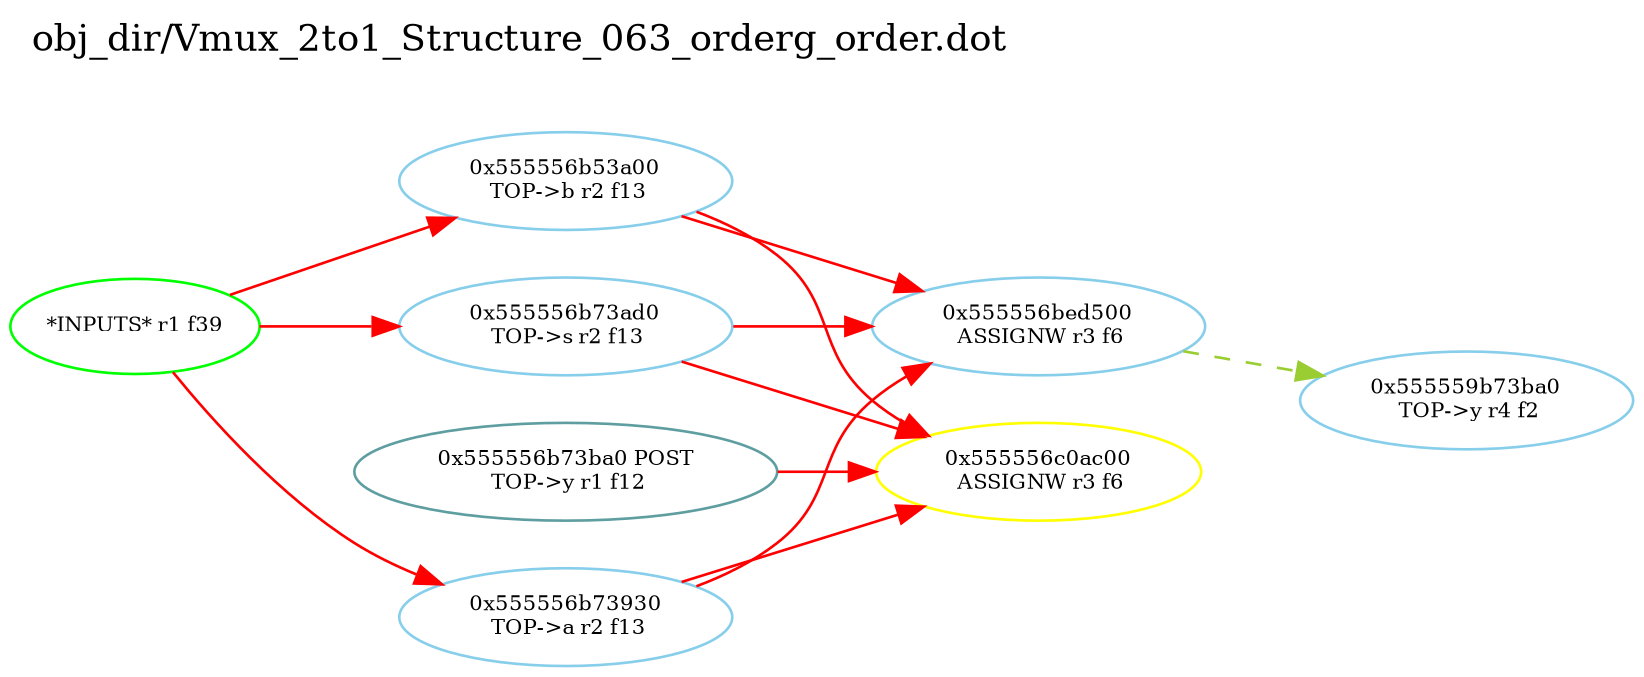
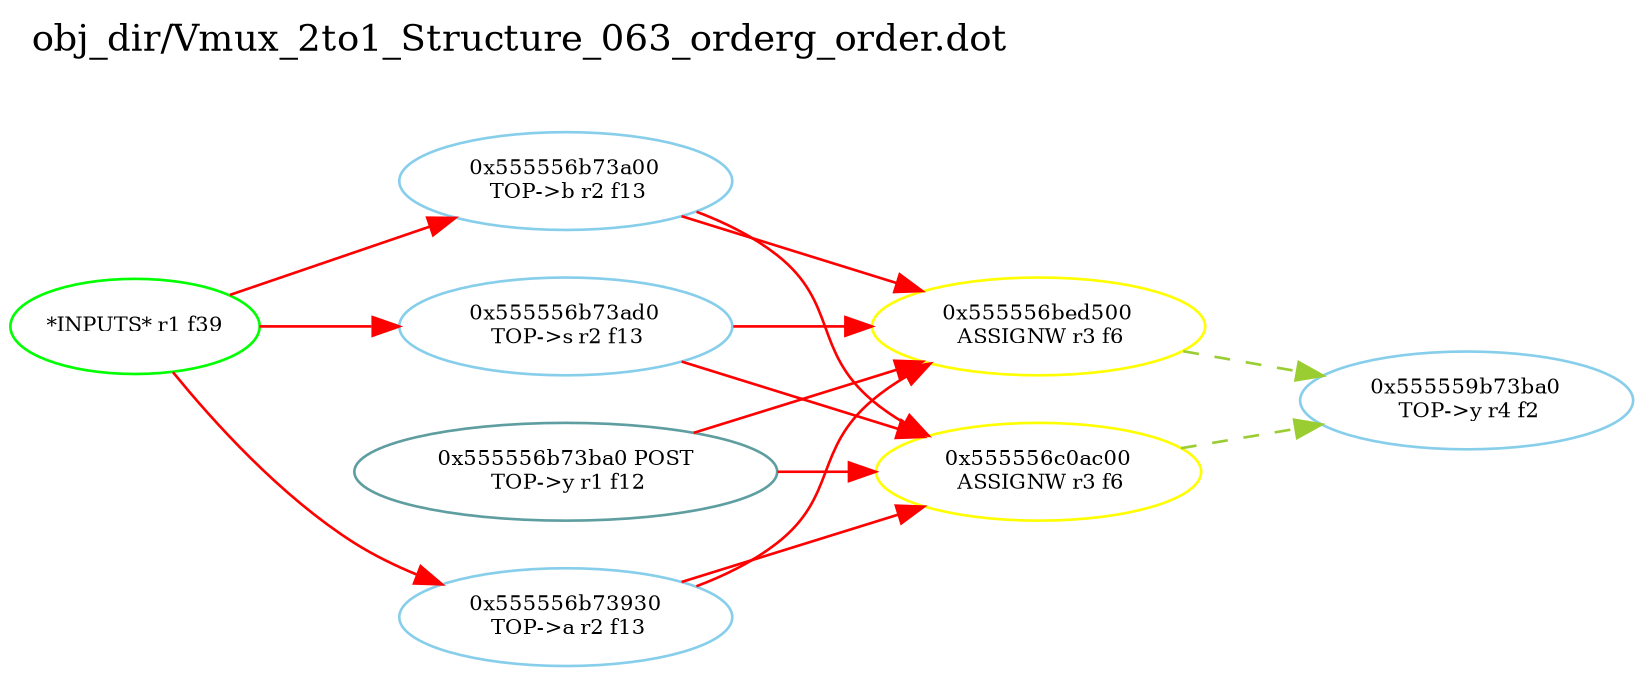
node "0x555556b53a00 TOP->b r2 f13": label "0x555556b53a00 TOP->b r2 f13" -> "0x555556b73a00 TOP->b r2 f13"
node "0x555556bed500 ASSIGNW r3 f6": color skyblue -> yellow
edge "0x555556b73ba0 POST TOP->y r1 f12" -> "0x555556bed500 ASSIGNW r3 f6": added
edge "0x555556c0ac00 ASSIGNW r3 f6" -> "0x555559b73ba0 TOP->y r4 f2": added
